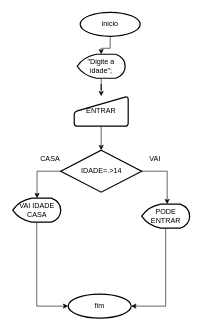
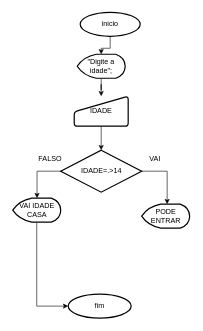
node "ENTRAR": label "ENTRAR" -> "IDADE"
node "CASA": label "CASA" -> "FALSO"
edge "PODE ENTRAR" -> "fim": removed
